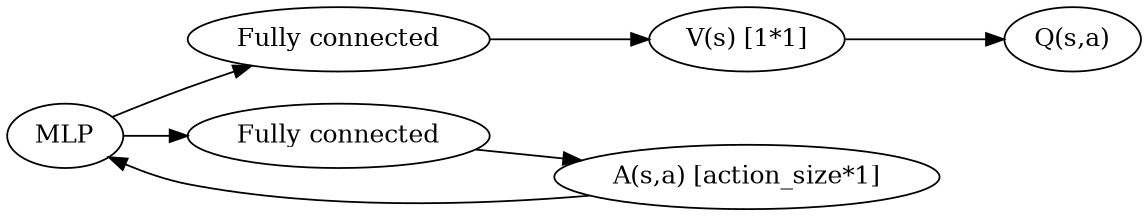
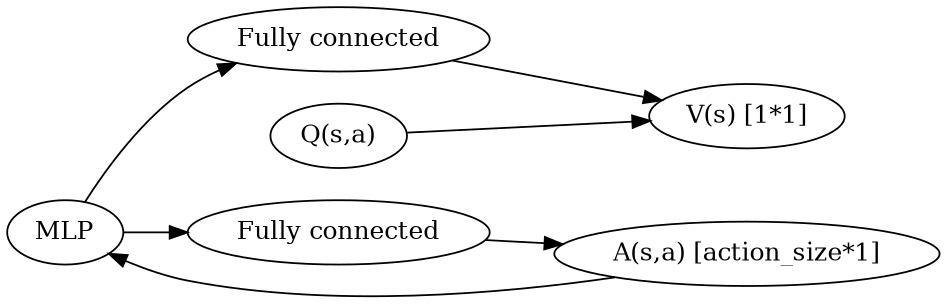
edge "V(s) [1*1]" -> "Q(s,a)": reversed
